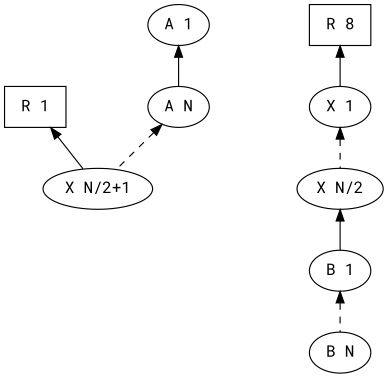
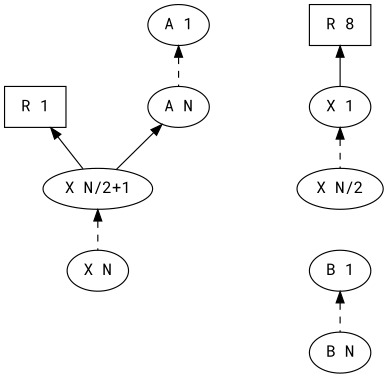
edge "A N" -> "A 1": style solid -> dashed
edge "X N/2+1" -> "A N": style dashed -> solid
edge "B 1" -> "X N/2": removed
node "X N": added
